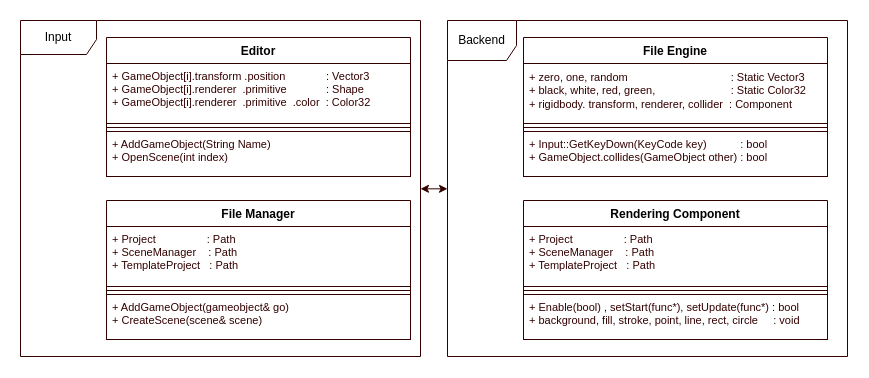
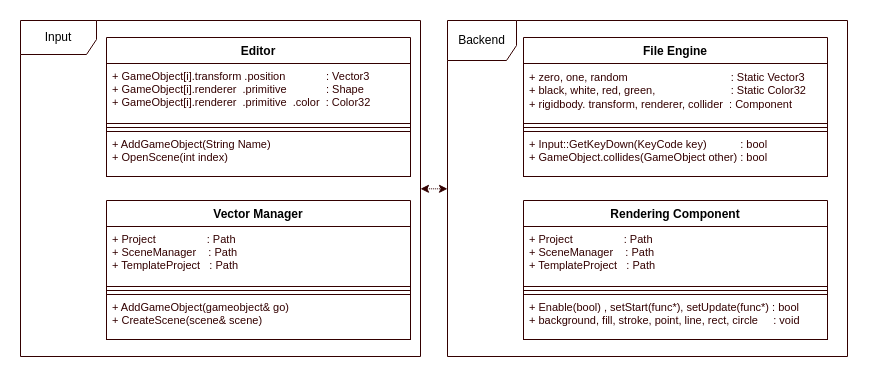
edge "Input" -- "Backend": style solid -> dashed
node "File Manager": label "File Manager" -> "Vector Manager"
